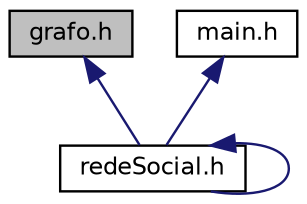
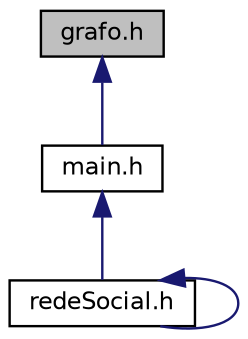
edge "redeSocial.h" -> "grafo.h": now "main.h" -> "grafo.h"
